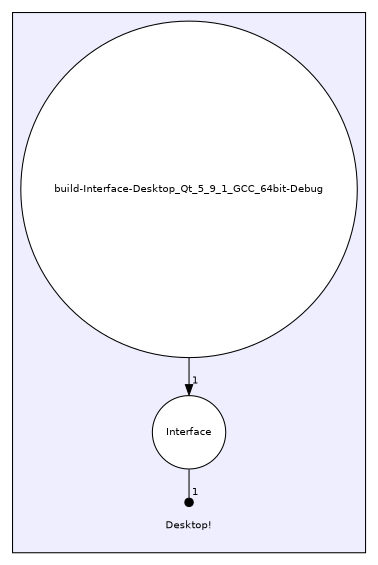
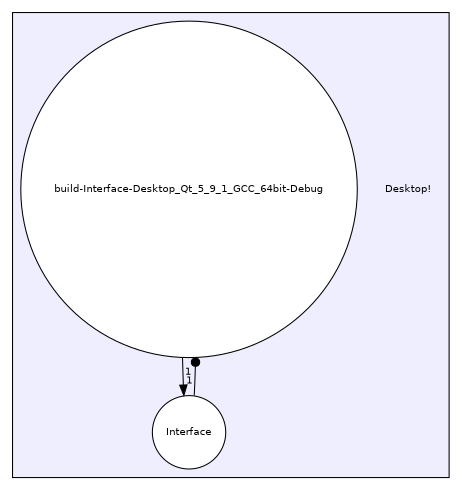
edge "Interface" -> "Desktop!": now "Interface" -> "build-Interface-Desktop_Qt_5_9_1_GCC_64bit-Debug"
